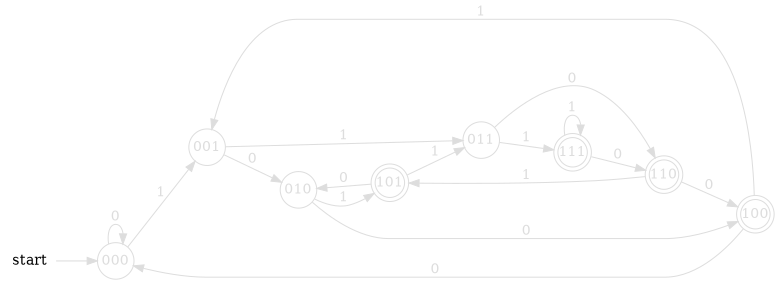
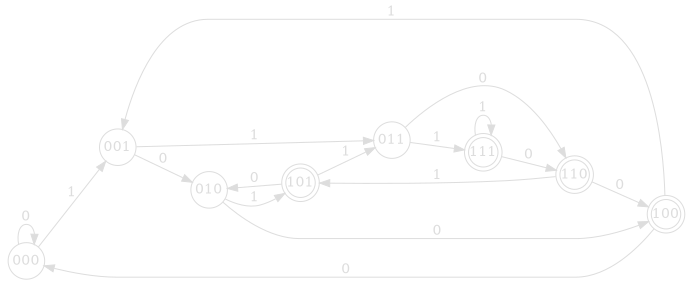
node "start": removed
